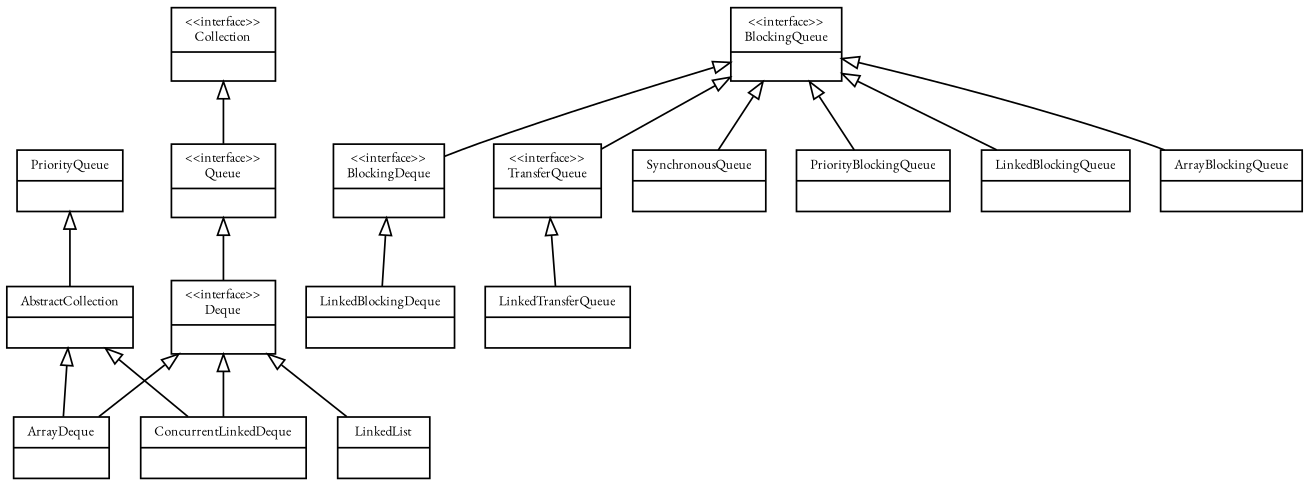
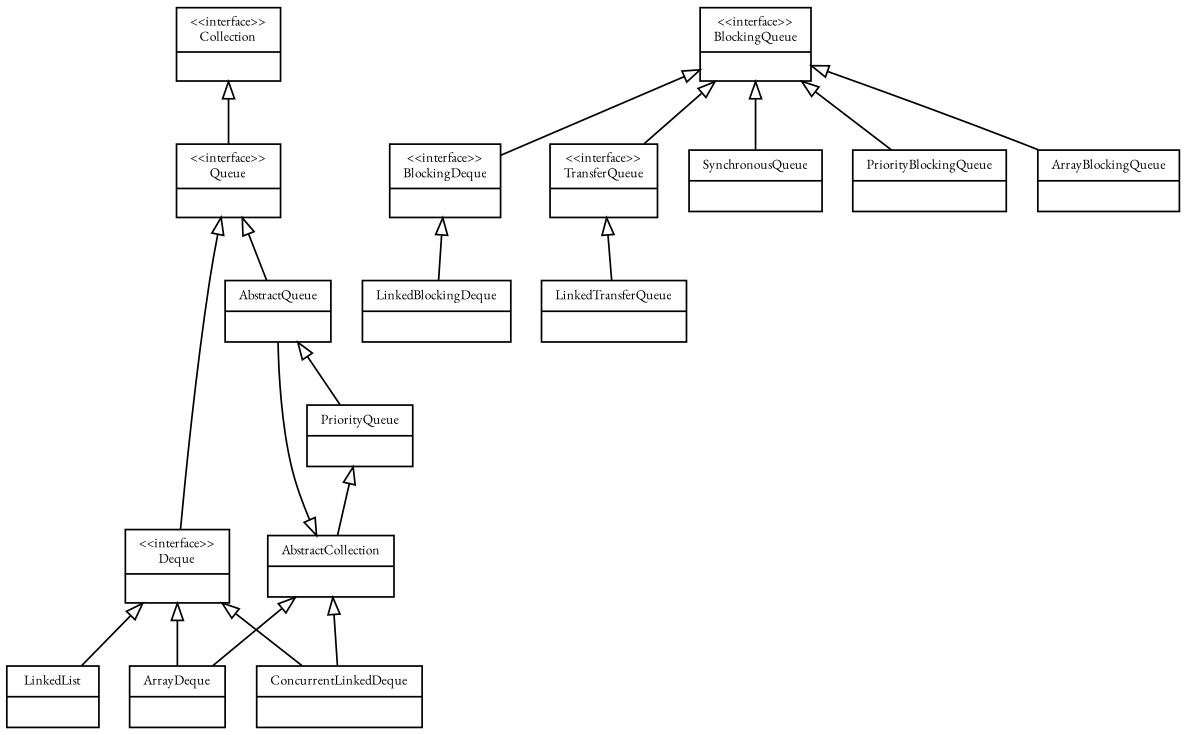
node "LinkedBlockingQueue": removed
node "AbstractQueue": added
